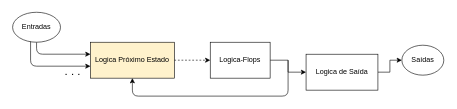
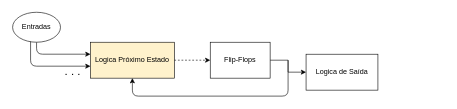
node "Logica-Flops": label "Logica-Flops" -> "Flip-Flops"
edge "Logica de Saída" -> "Saídas": removed
node "Saídas": removed
